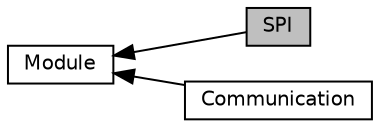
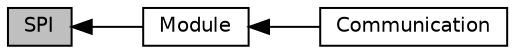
edge "SPI" -> "Module": reversed
